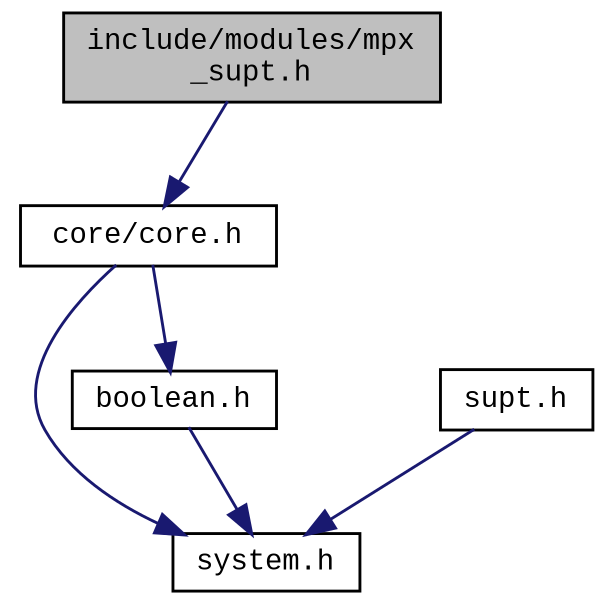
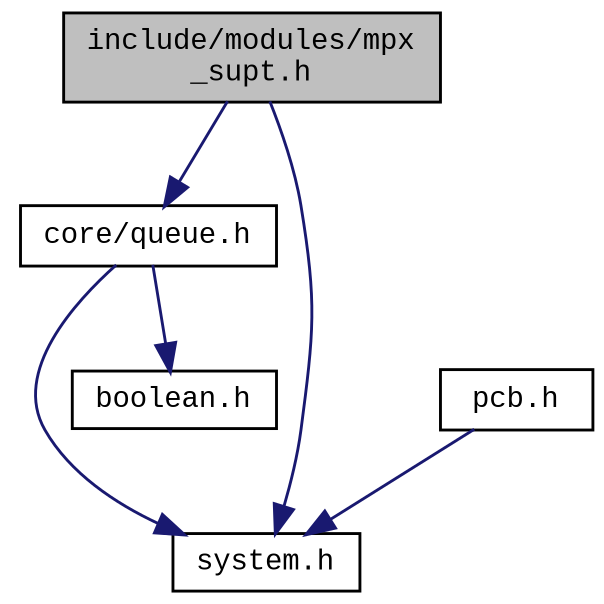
node "core/core.h": label "core/core.h" -> "core/queue.h"
node "supt.h": label "supt.h" -> "pcb.h"
edge "boolean.h" -> "system.h": now "include/modules/mpx _supt.h" -> "system.h"
